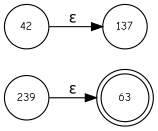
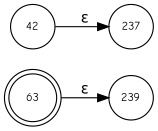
node "137": label "137" -> "237"
edge "239" -> "63": reversed
